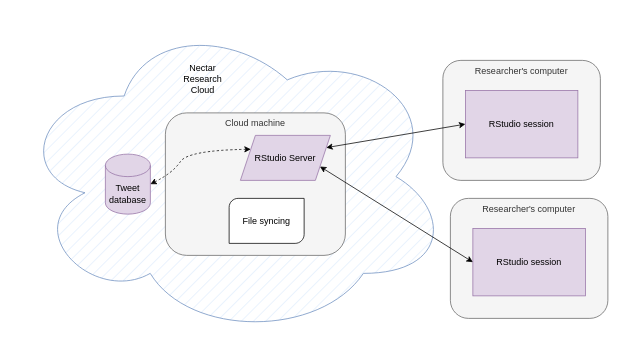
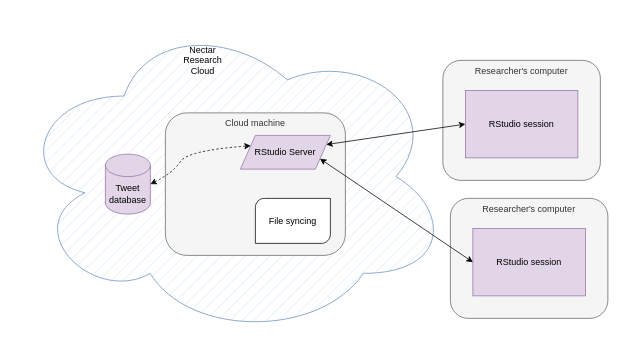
node "Nectar Research Cloud": moved (203, 79) -> (203, 60)
node "RStudio Server": size 90x45 -> 90x34
node "File syncing": moved (267, 221) -> (293, 221)
